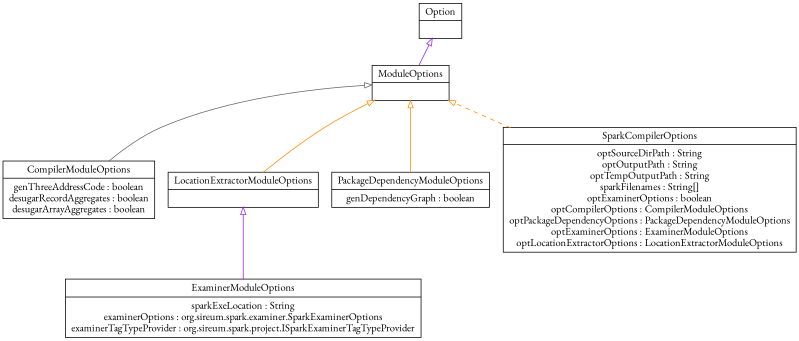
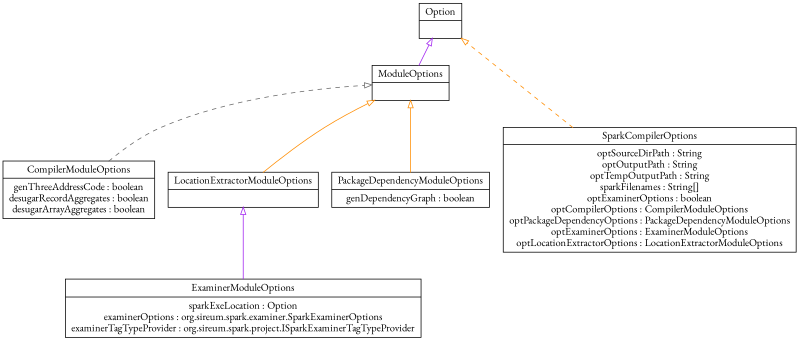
edge "CompilerModuleOptions" -> "ModuleOptions": style solid -> dashed
edge "SparkCompilerOptions" -> "ModuleOptions": now "SparkCompilerOptions" -> "Option"
node "ExaminerModuleOptions": text "sparkExeLocation : String" -> "sparkExeLocation : Option"
